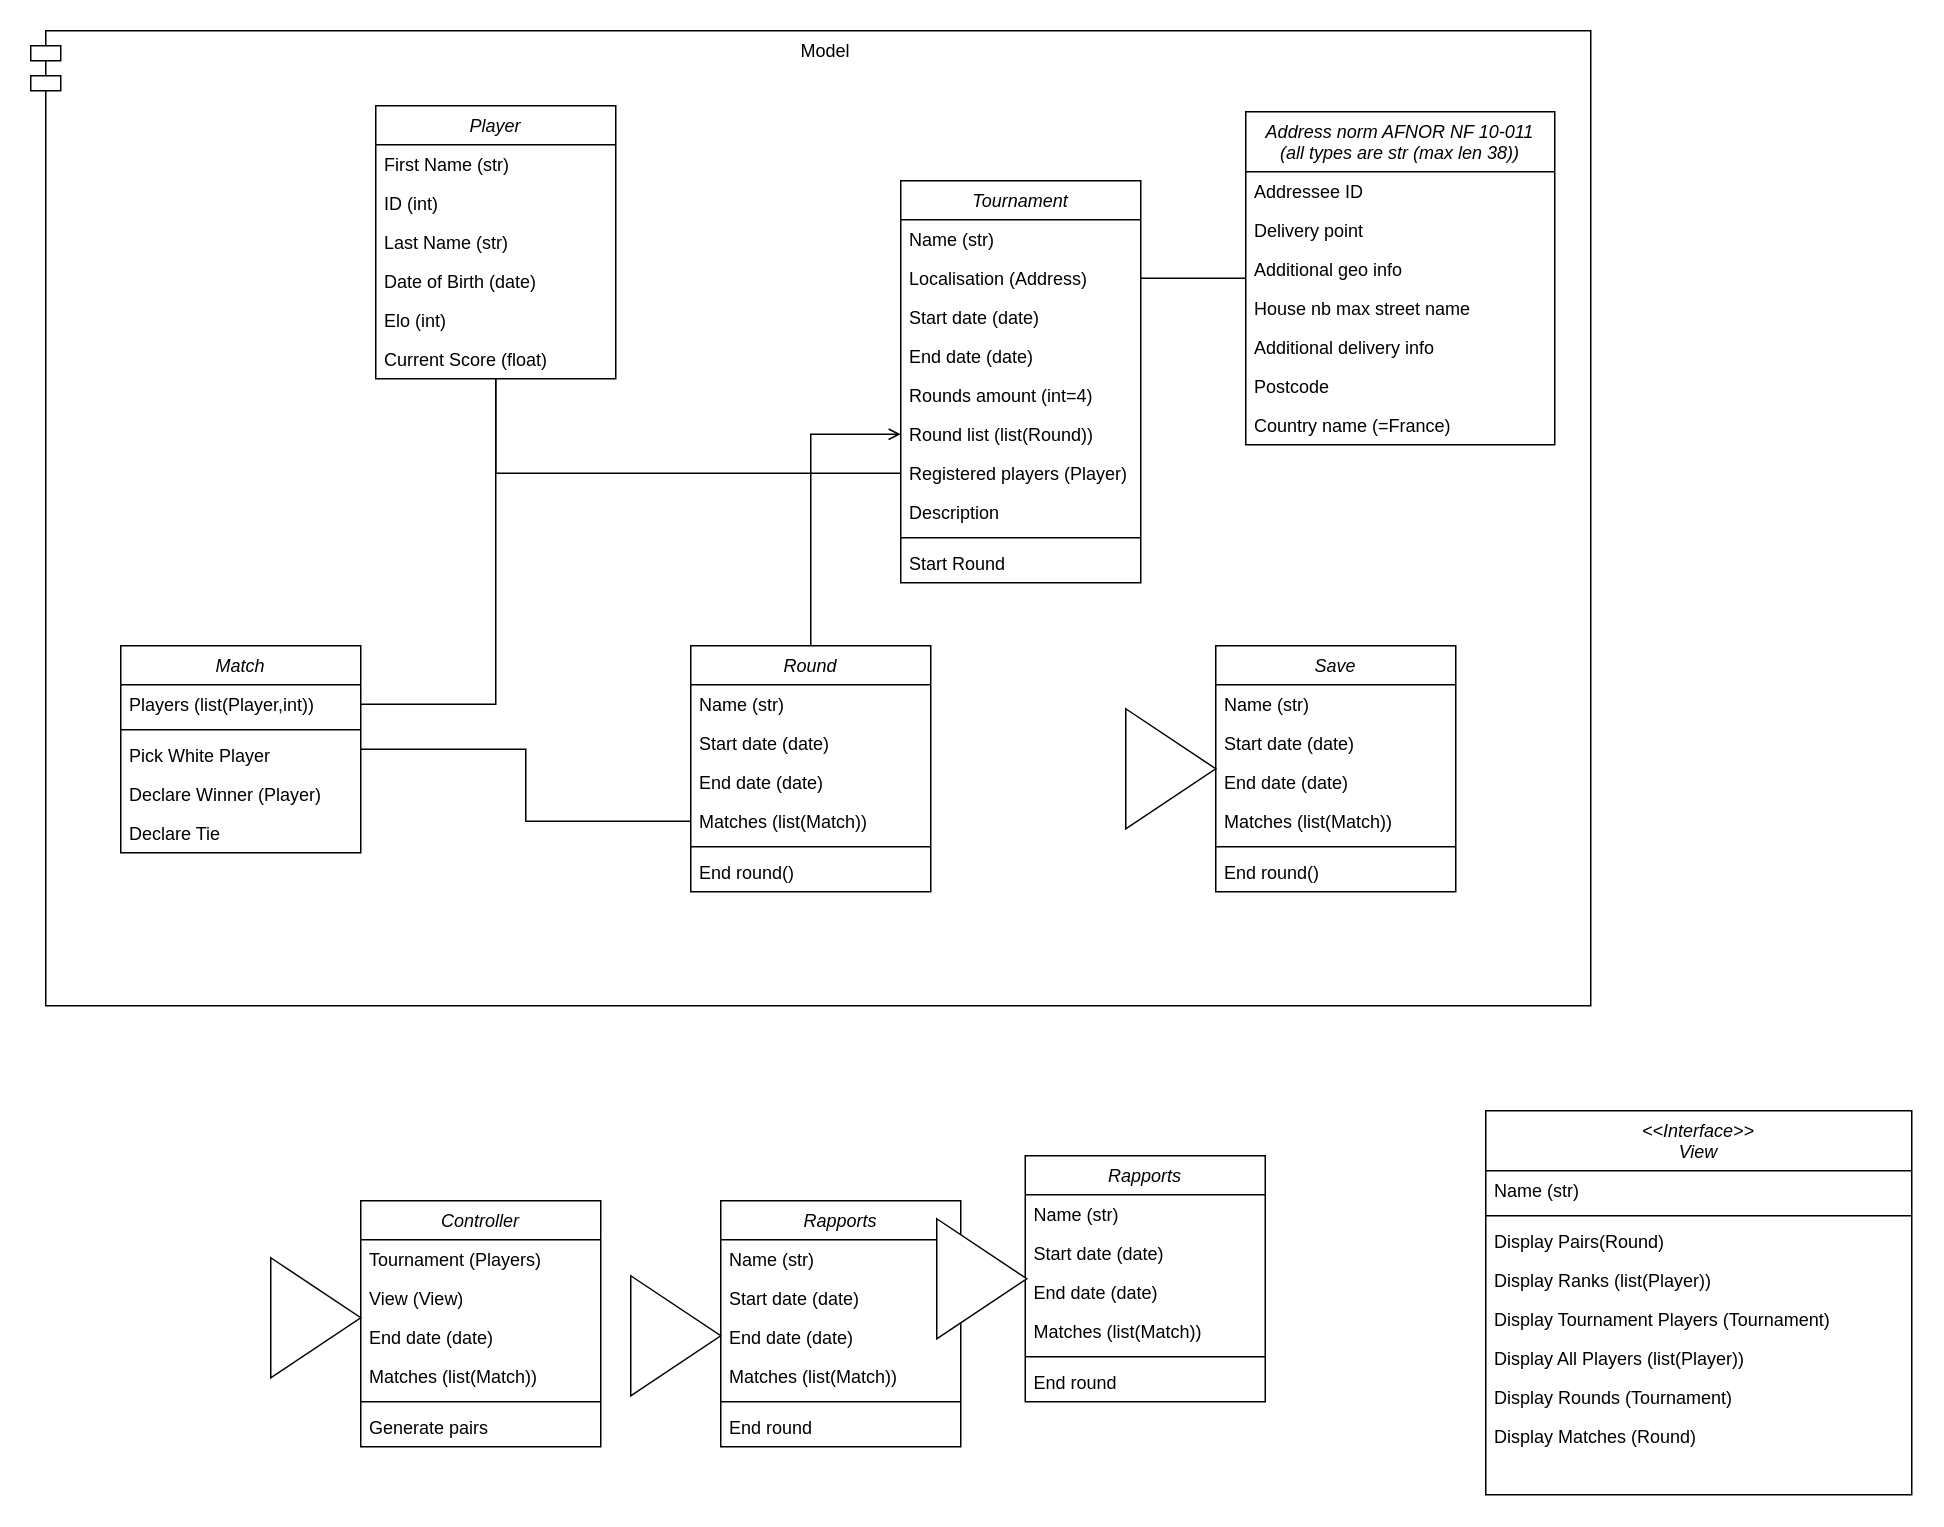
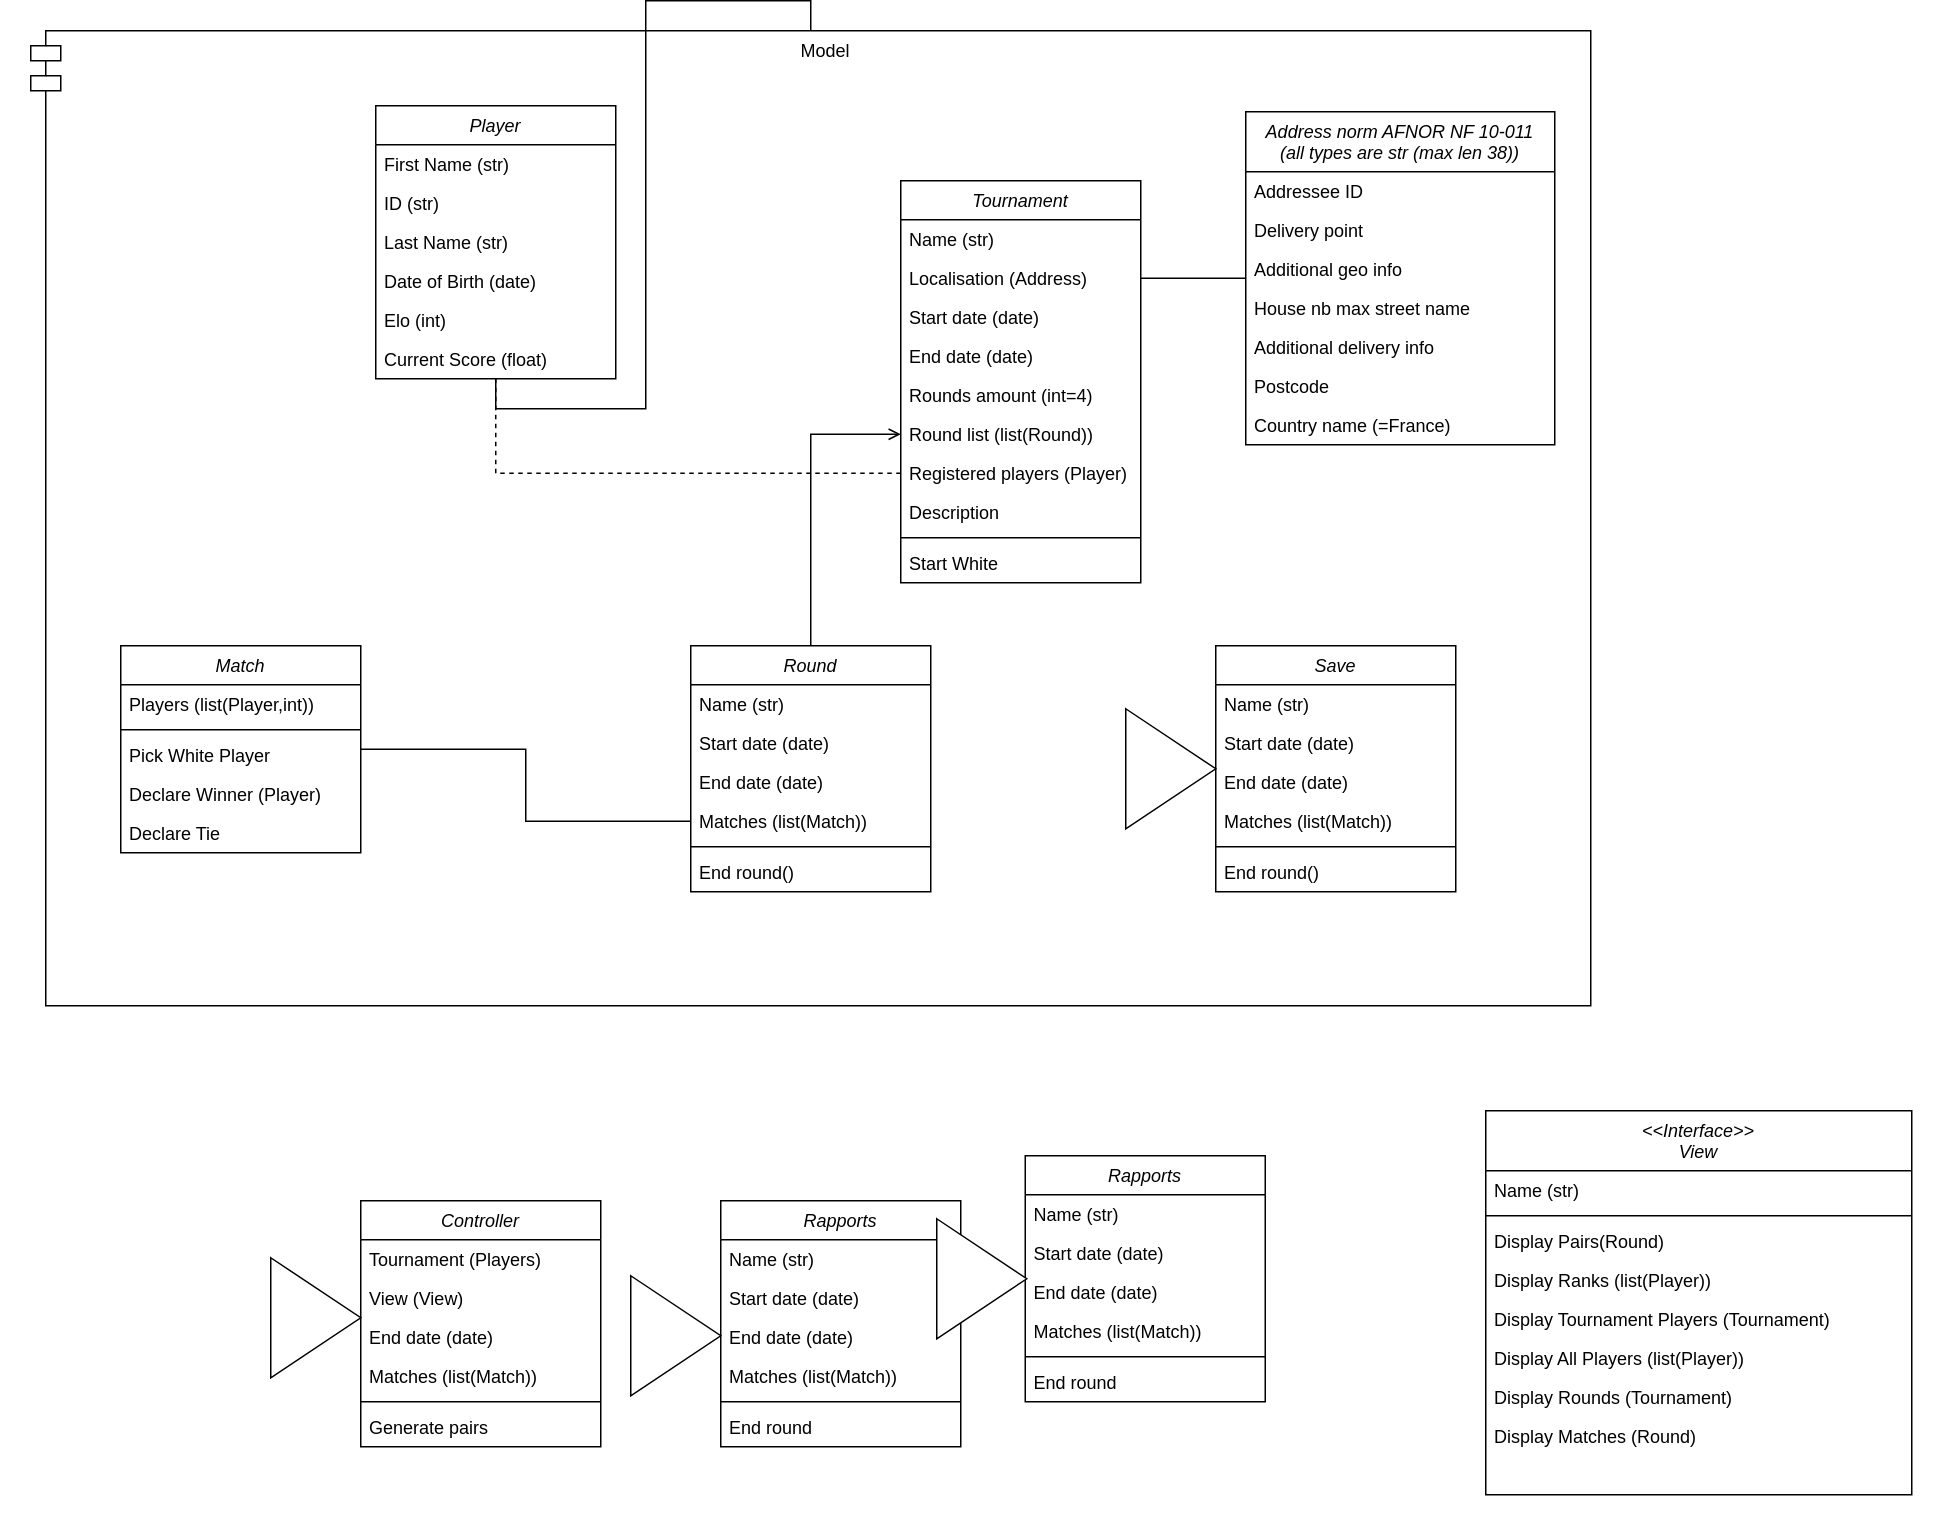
node "ID (int)": label "ID (int)" -> "ID (str)"
edge "Player" -- "Registered players (Player)": style solid -> dashed
node "Start Round": label "Start Round" -> "Start White"
edge "Player" -- "Players (list(Player,int))": now "Player" -- "Model"
